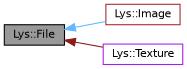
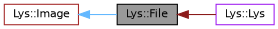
edge "Lys::Image" -> "Lys::File": reversed
node "Lys::Texture": label "Lys::Texture" -> "Lys::Lys"
